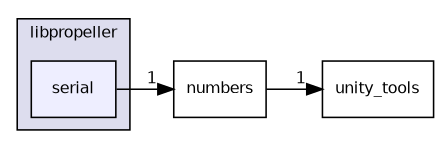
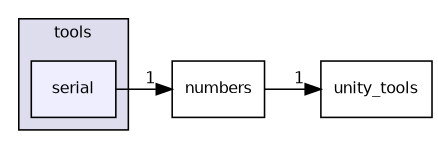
cluster "libpropeller": label "libpropeller" -> "tools"
